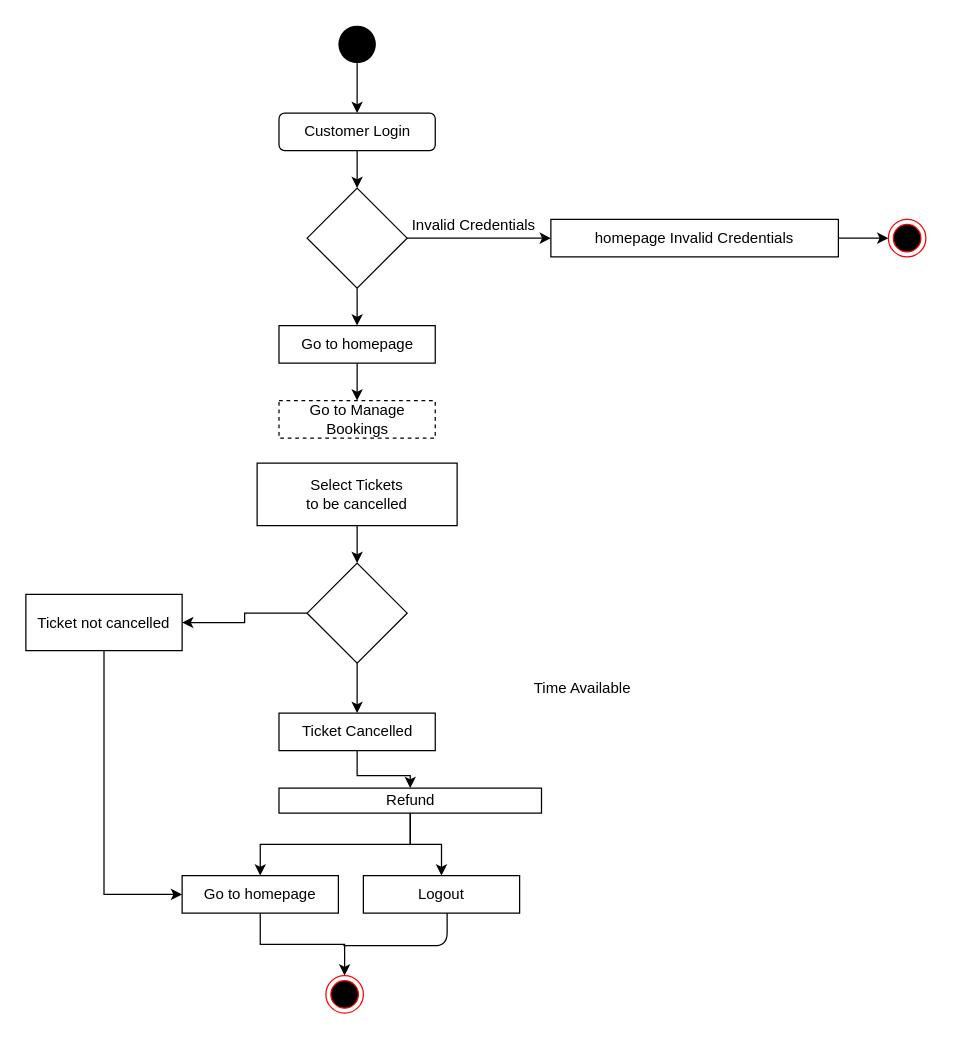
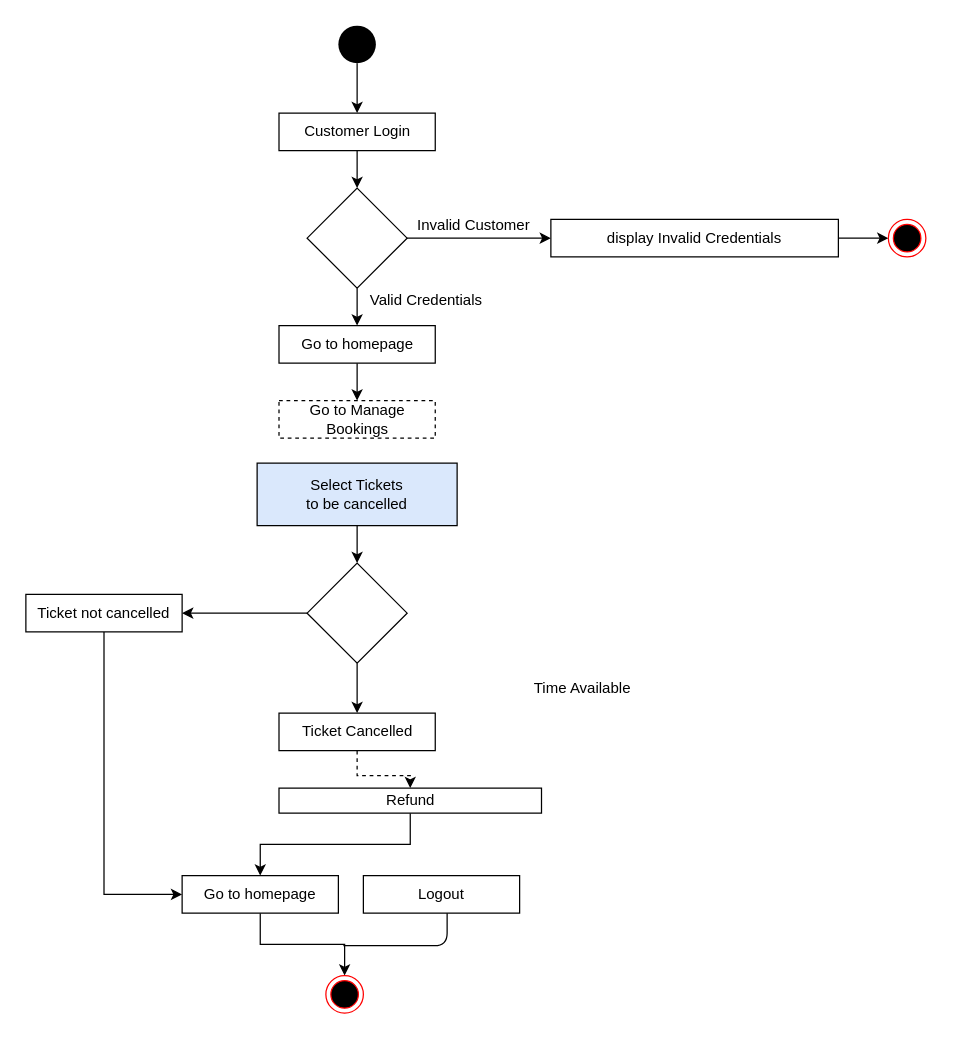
node "Customer Login": shape rounded rectangle -> rectangle
node "Invalid Credentials": label "Invalid Credentials" -> "Invalid Customer"
node "homepage Invalid Credentials": label "homepage Invalid Credentials" -> "display Invalid Credentials"
node "Valid Credentials": added
node "Select Tickets to be cancelled": fillcolor #ffffff -> #dae8fc
node "Ticket not cancelled": size 156x56 -> 156x38
edge "Ticket Cancelled" -> "Refund": style solid -> dashed
edge "Refund" -> "Logout": removed
